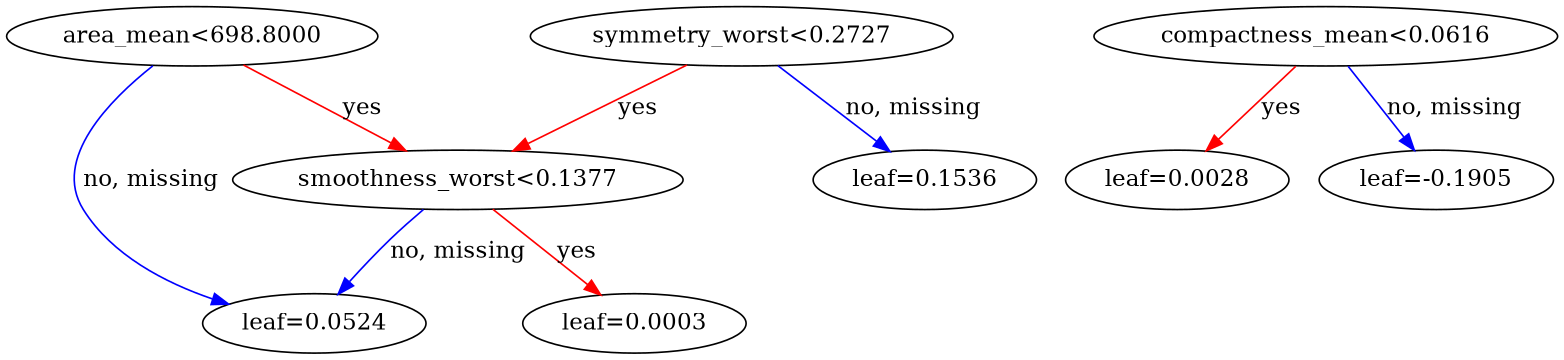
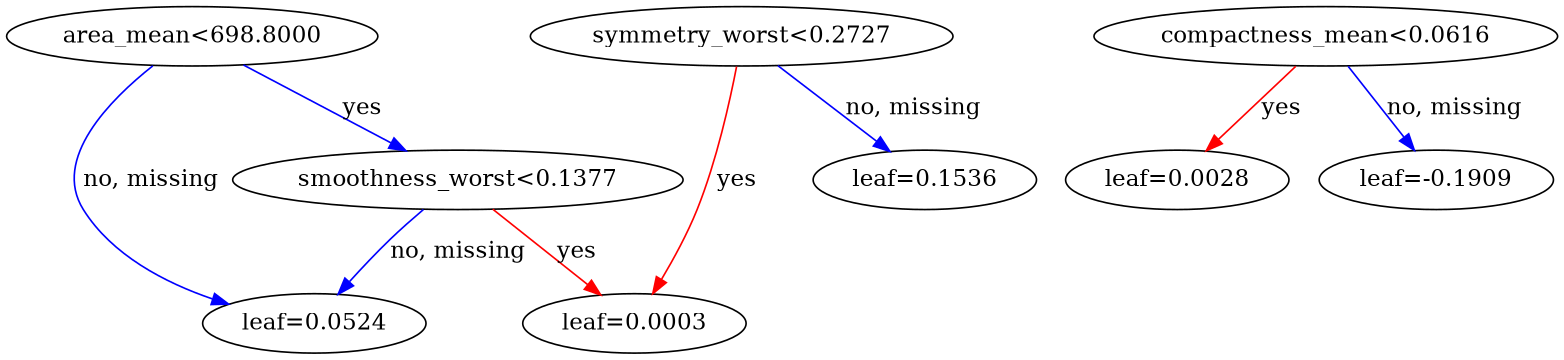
edge "area_mean<698.8000" -> "smoothness_worst<0.1377": color #ff0000 -> #0000ff
edge "symmetry_worst<0.2727" -> "smoothness_worst<0.1377": now "symmetry_worst<0.2727" -> "leaf=0.0003"
node "leaf=-0.1905": label "leaf=-0.1905" -> "leaf=-0.1909"
